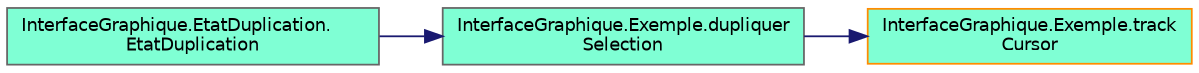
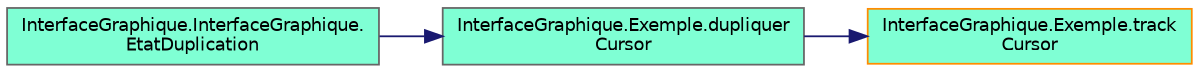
node "InterfaceGraphique.EtatDuplication. EtatDuplication": label "InterfaceGraphique.EtatDuplication. EtatDuplication" -> "InterfaceGraphique.InterfaceGraphique. EtatDuplication"
node "InterfaceGraphique.Exemple.dupliquer Selection": label "InterfaceGraphique.Exemple.dupliquer Selection" -> "InterfaceGraphique.Exemple.dupliquer Cursor"
